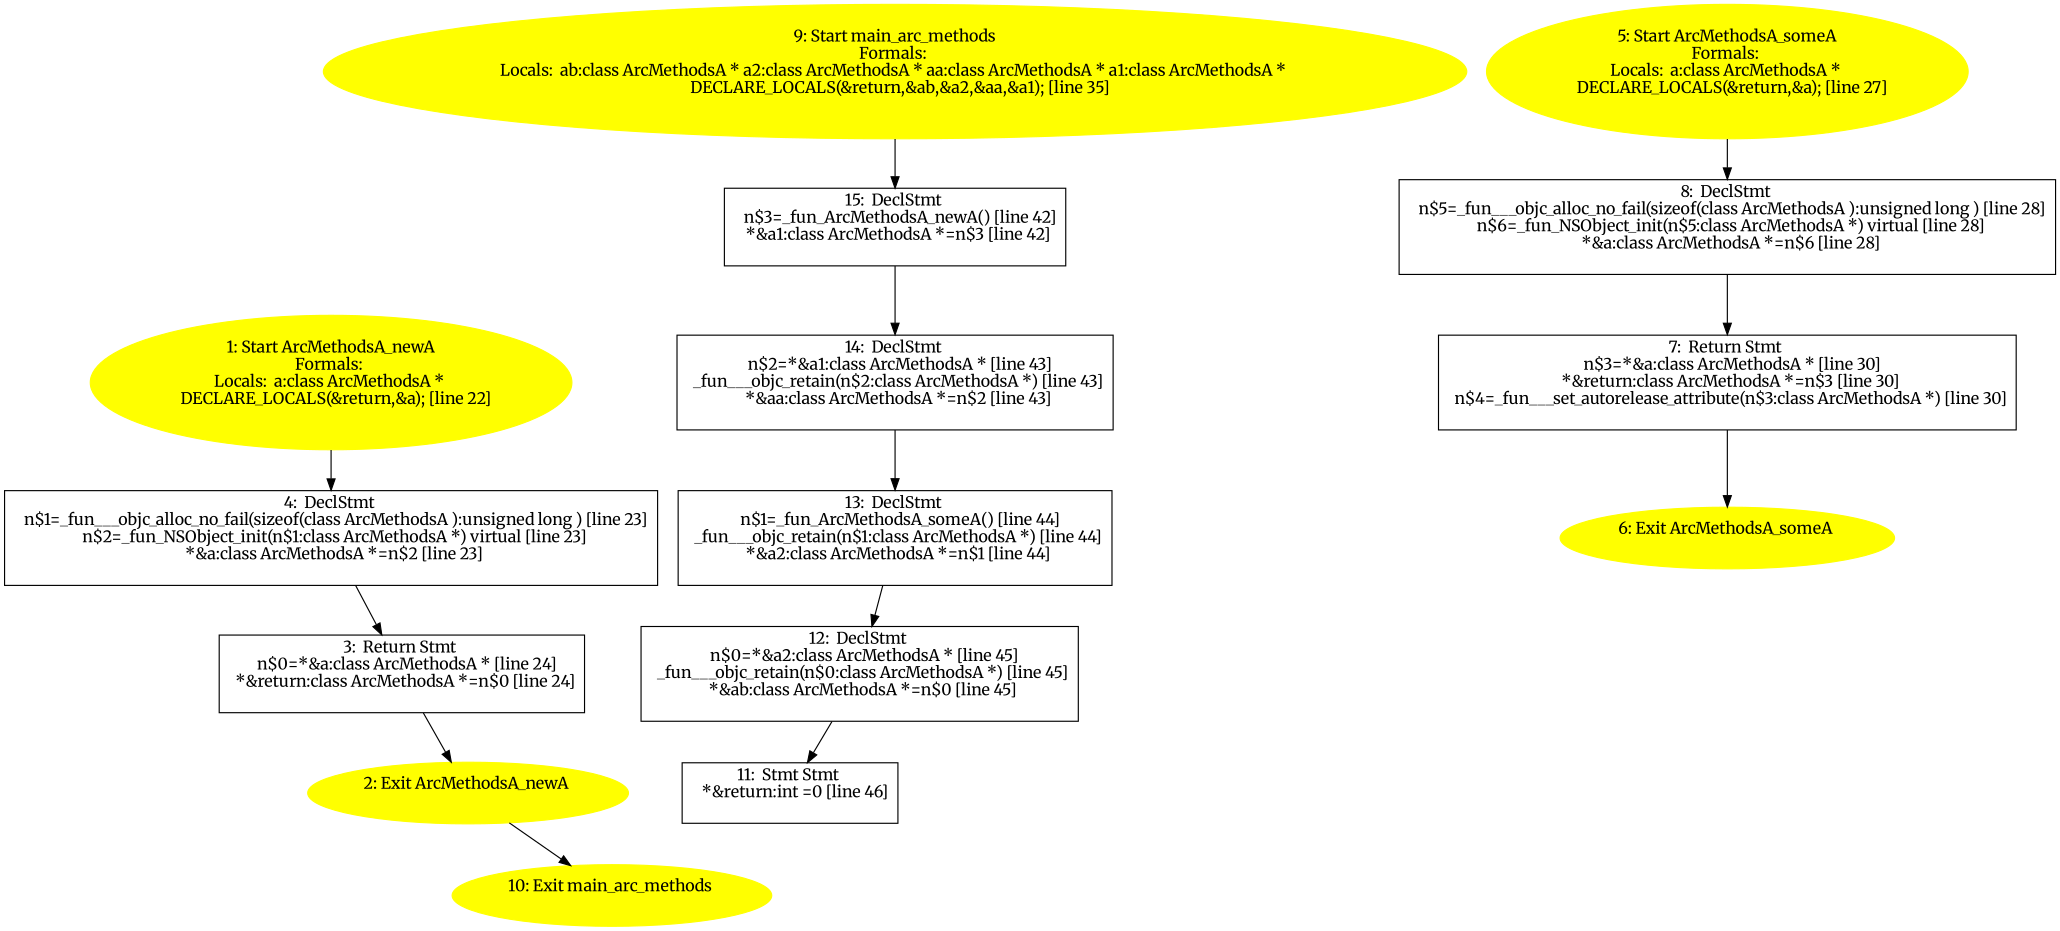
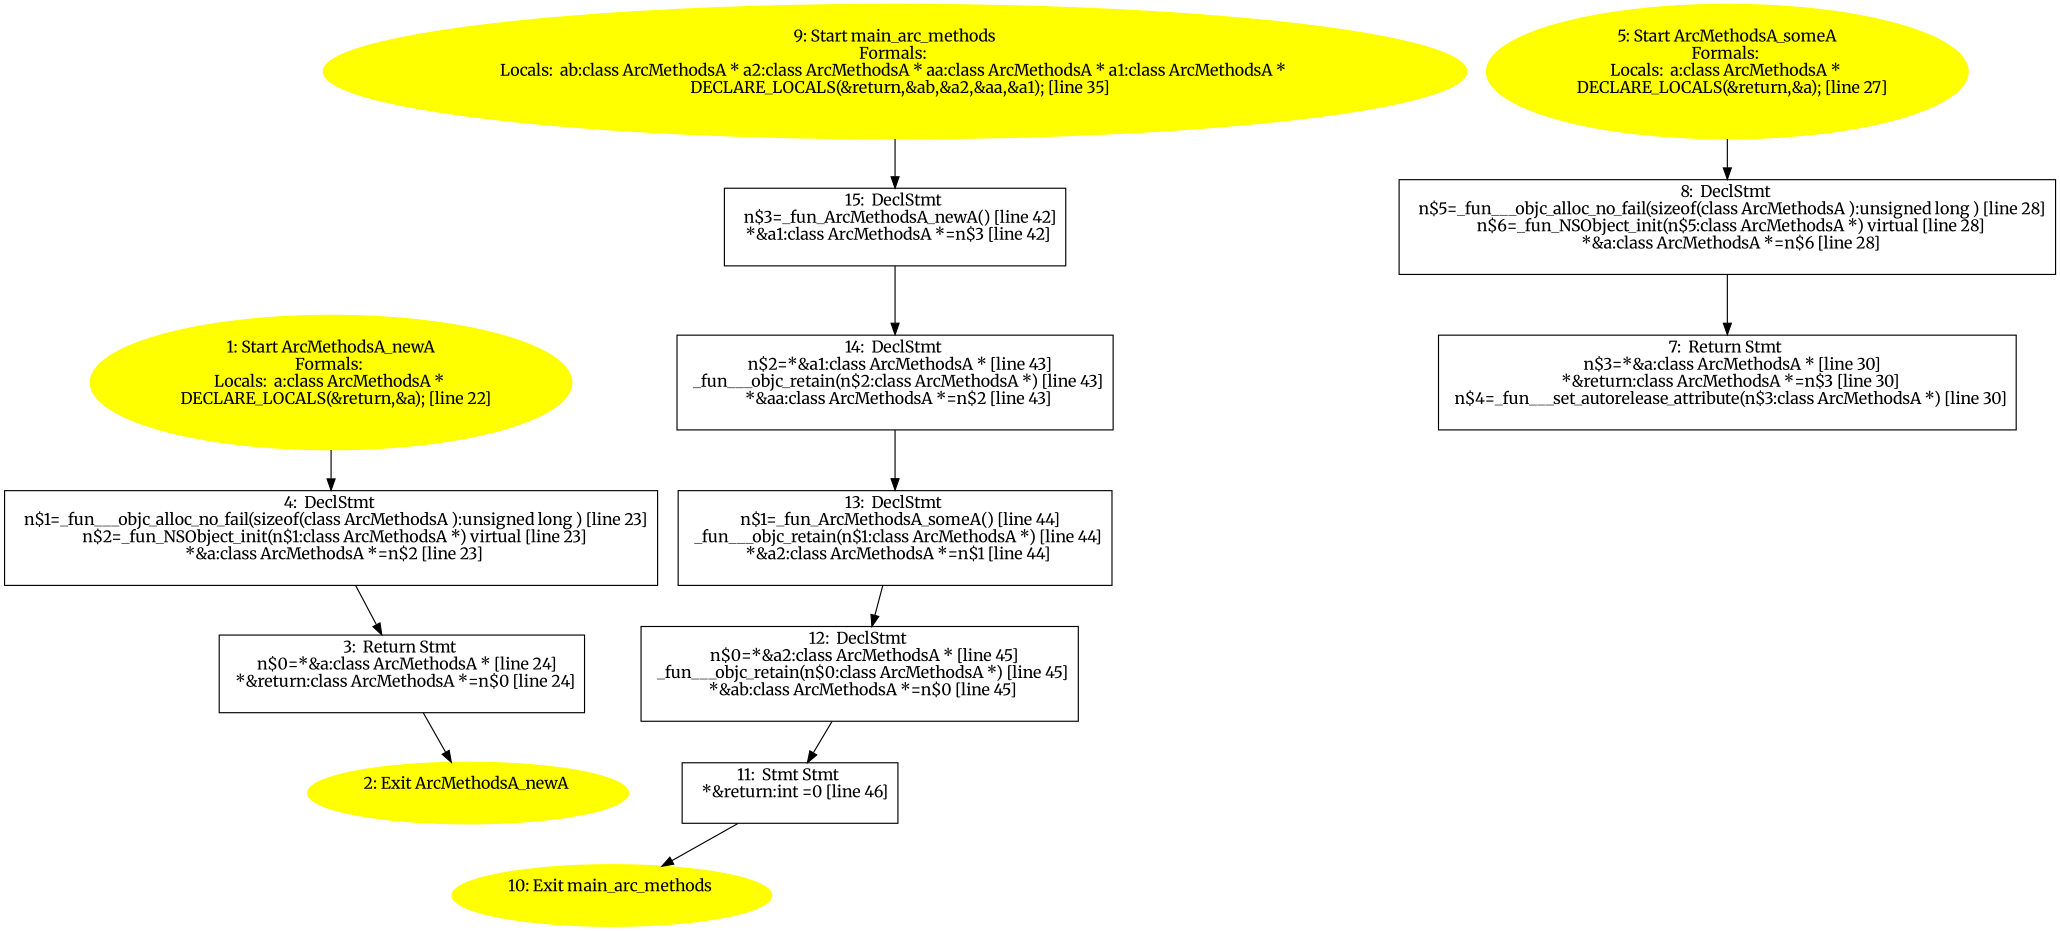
node "6: Exit ArcMethodsA_someA": removed
edge "2: Exit ArcMethodsA_newA" -> "10: Exit main_arc_methods": now "11:  Stmt Stmt *&return:int =0 [line 46]" -> "10: Exit main_arc_methods"
